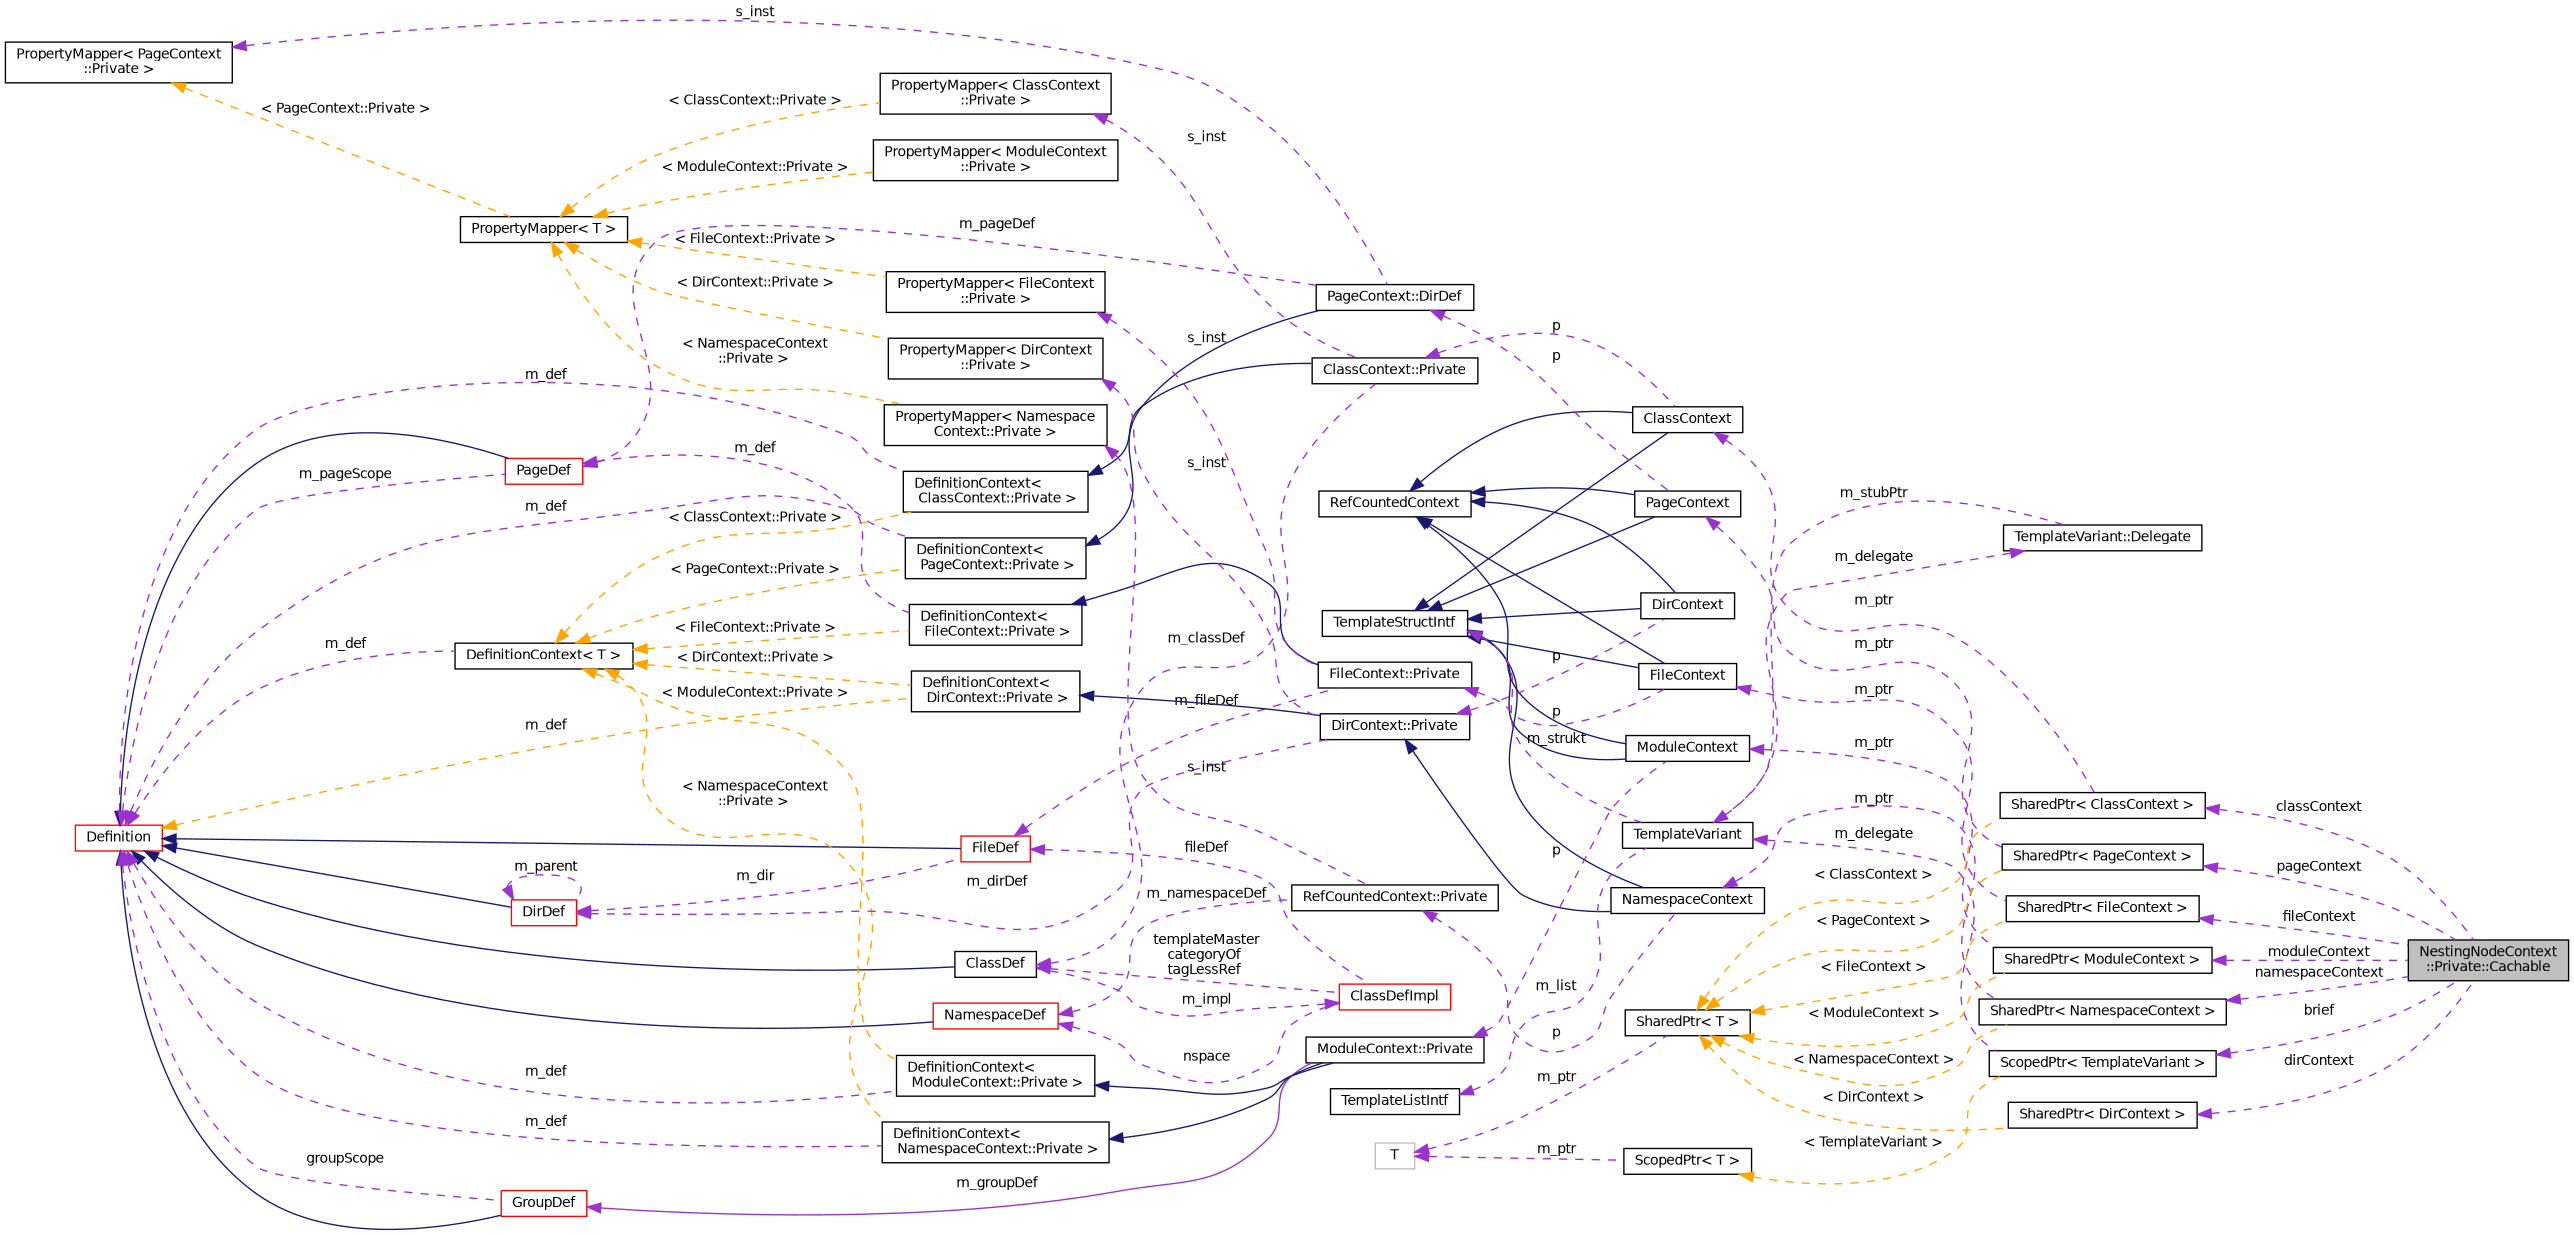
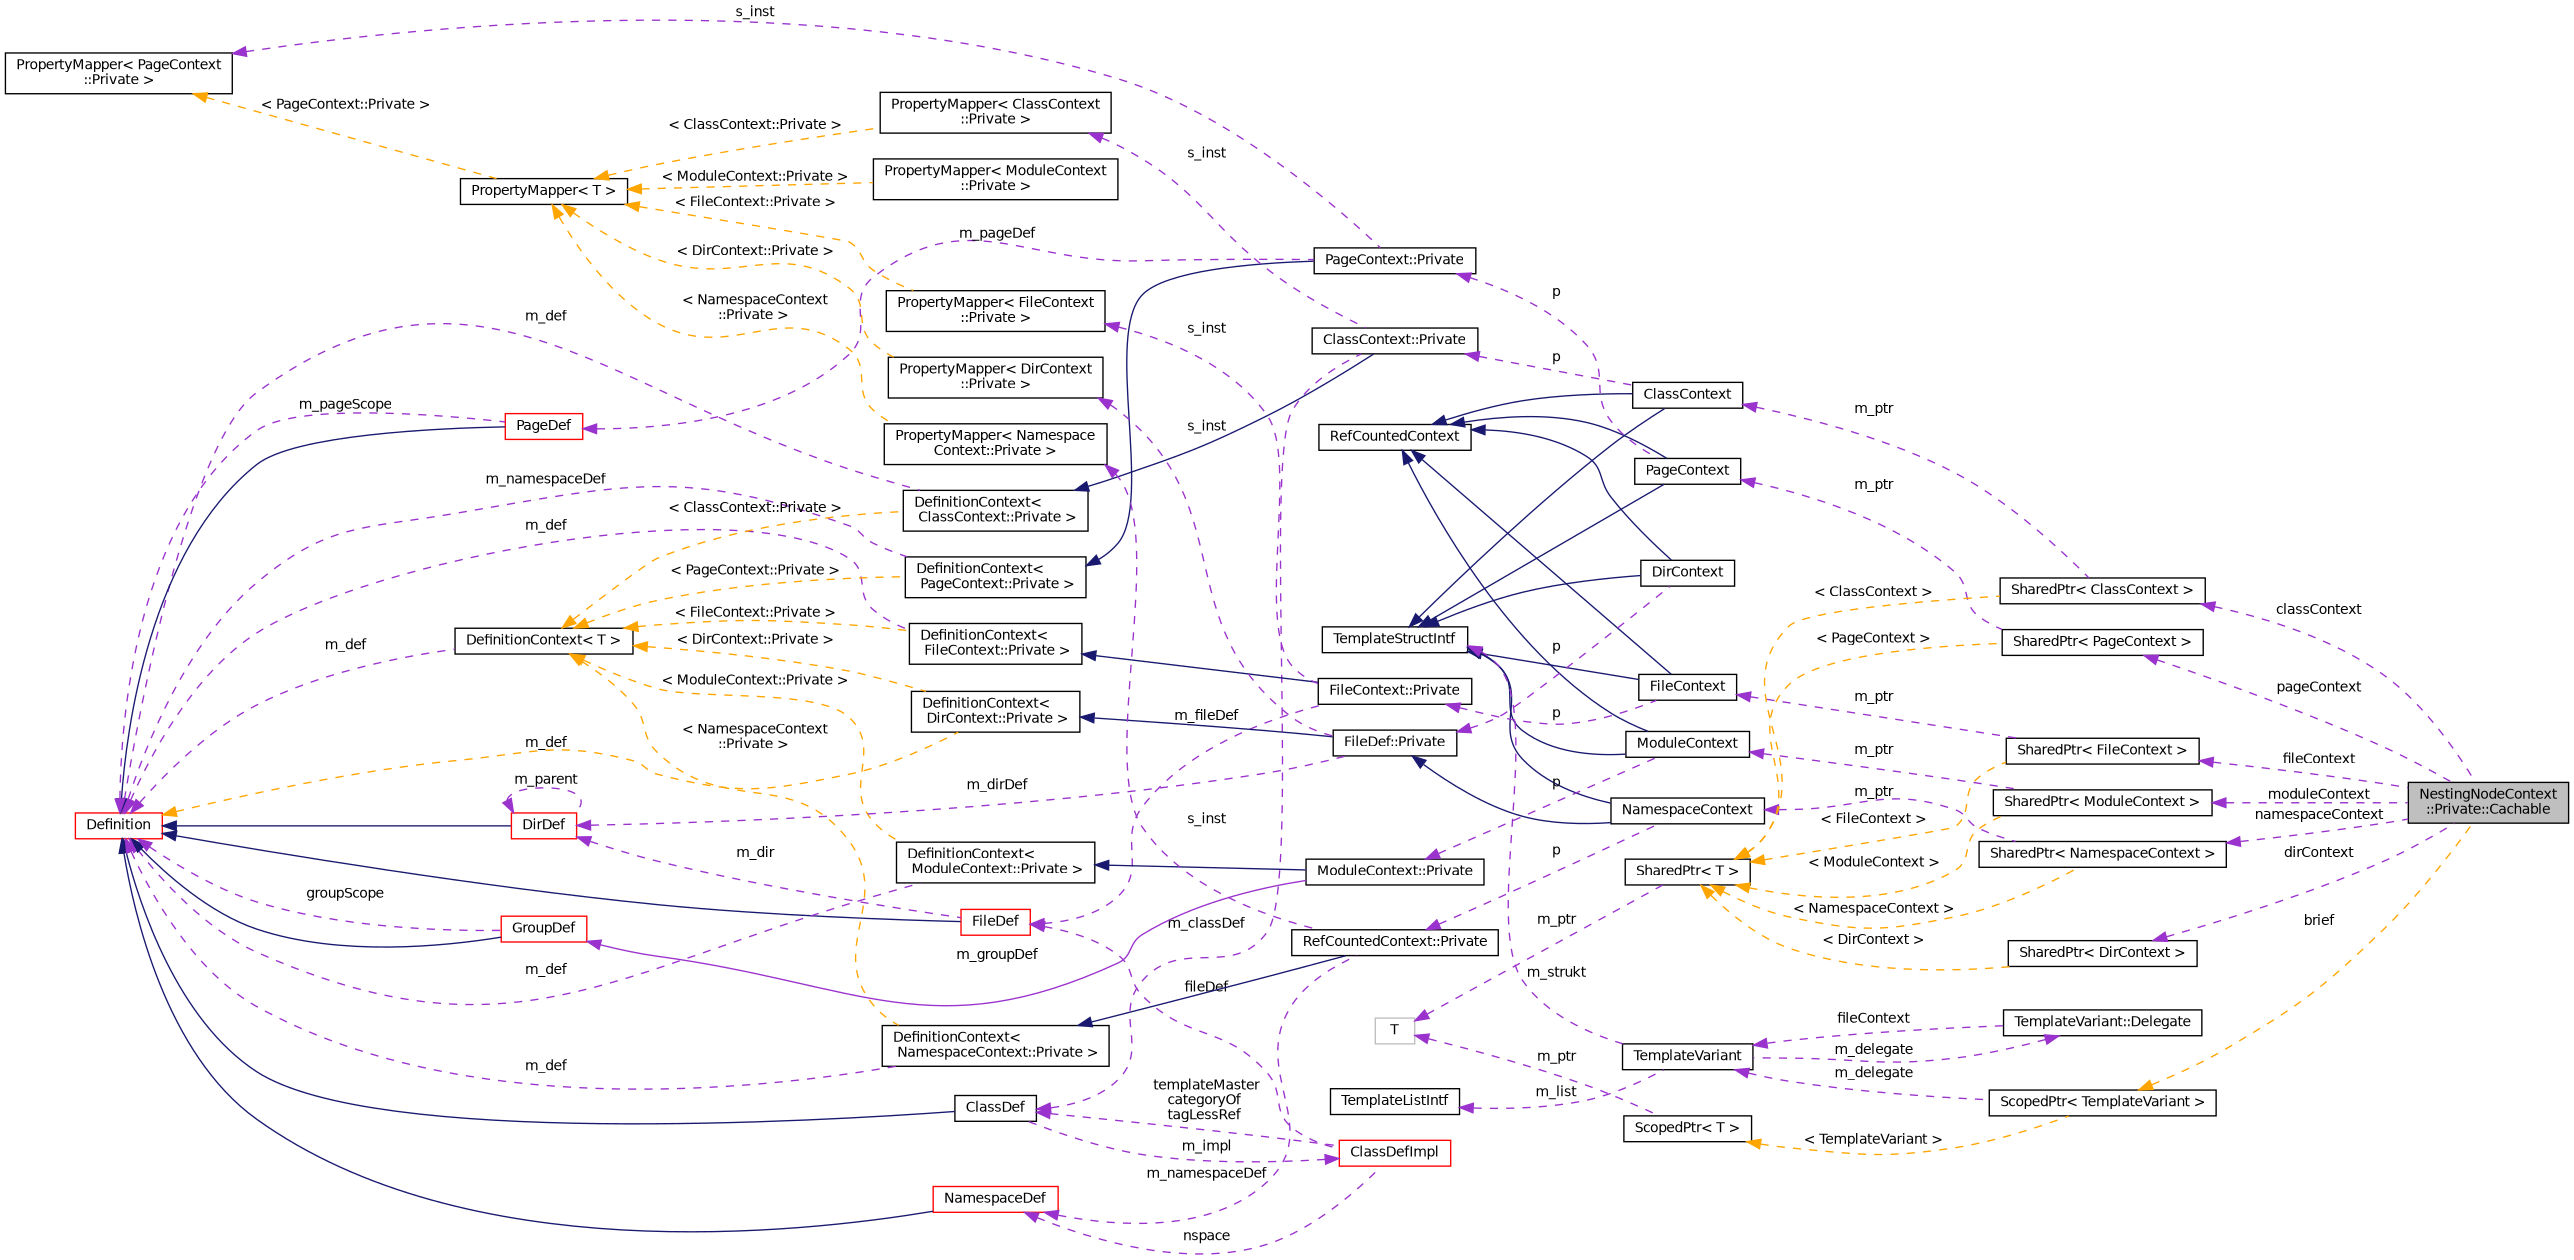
node "PageContext::DirDef": label "PageContext::DirDef" -> "PageContext::Private"
edge "DefinitionContext< FileContext::Private >" -> "PageDef": now "DefinitionContext< FileContext::Private >" -> "Definition"
edge "TemplateVariant::Delegate" -> "TemplateVariant": label " m_stubPtr" -> " fileContext"
edge "DefinitionContext< PageContext::Private >" -> "Definition": label " m_def" -> " m_namespaceDef"
node "DirContext::Private": label "DirContext::Private" -> "FileDef::Private"
edge "NestingNodeContext ::Private::Cachable" -> "ScopedPtr< TemplateVariant >": color darkorchid3 -> orange
edge "ModuleContext::Private" -> "DefinitionContext< NamespaceContext::Private >": now "RefCountedContext::Private" -> "DefinitionContext< NamespaceContext::Private >"
